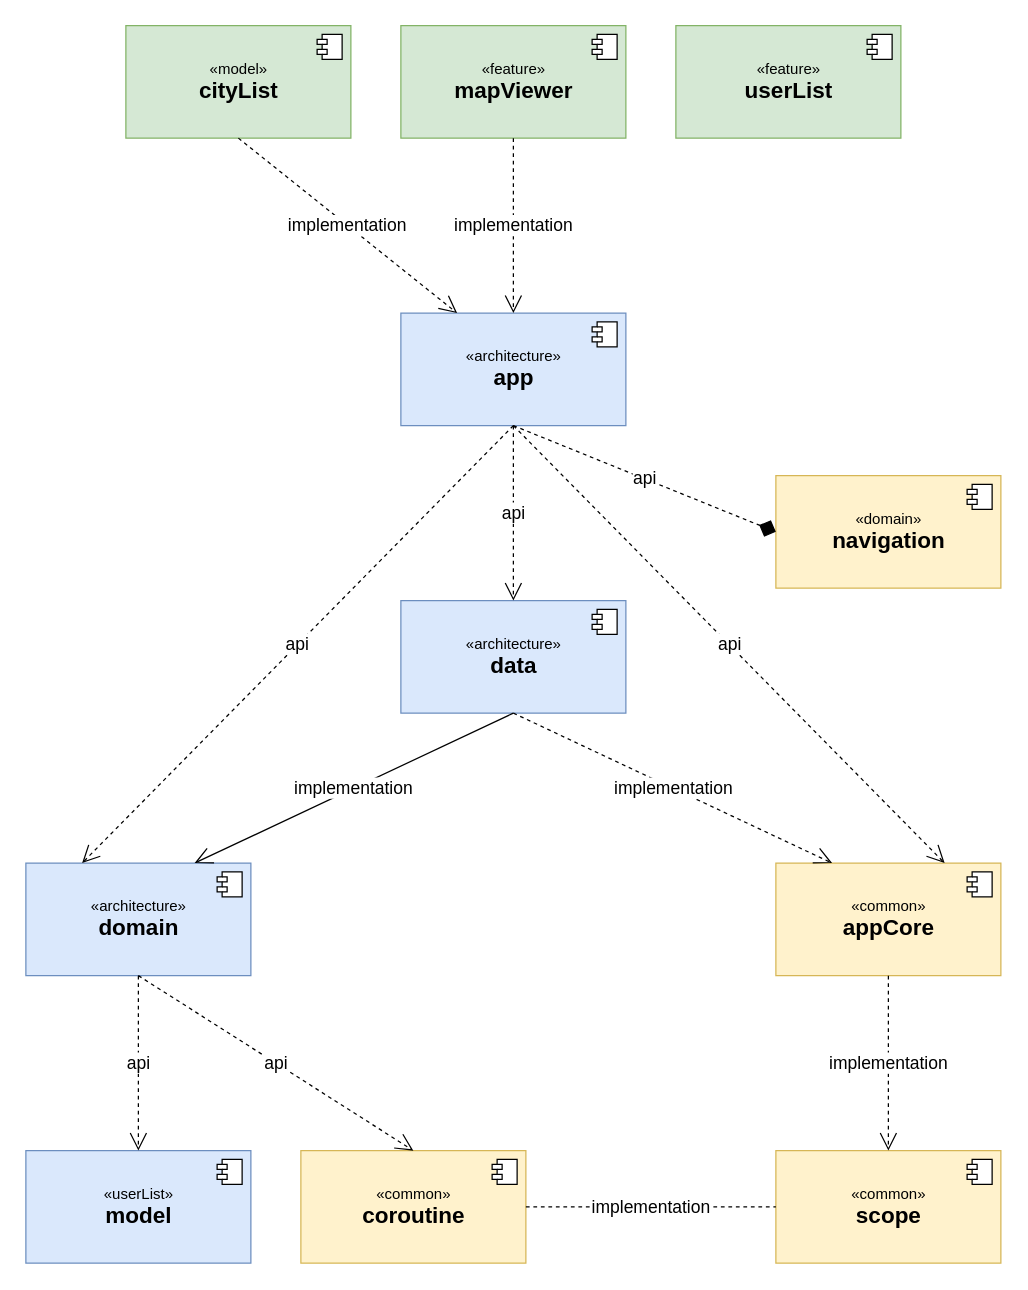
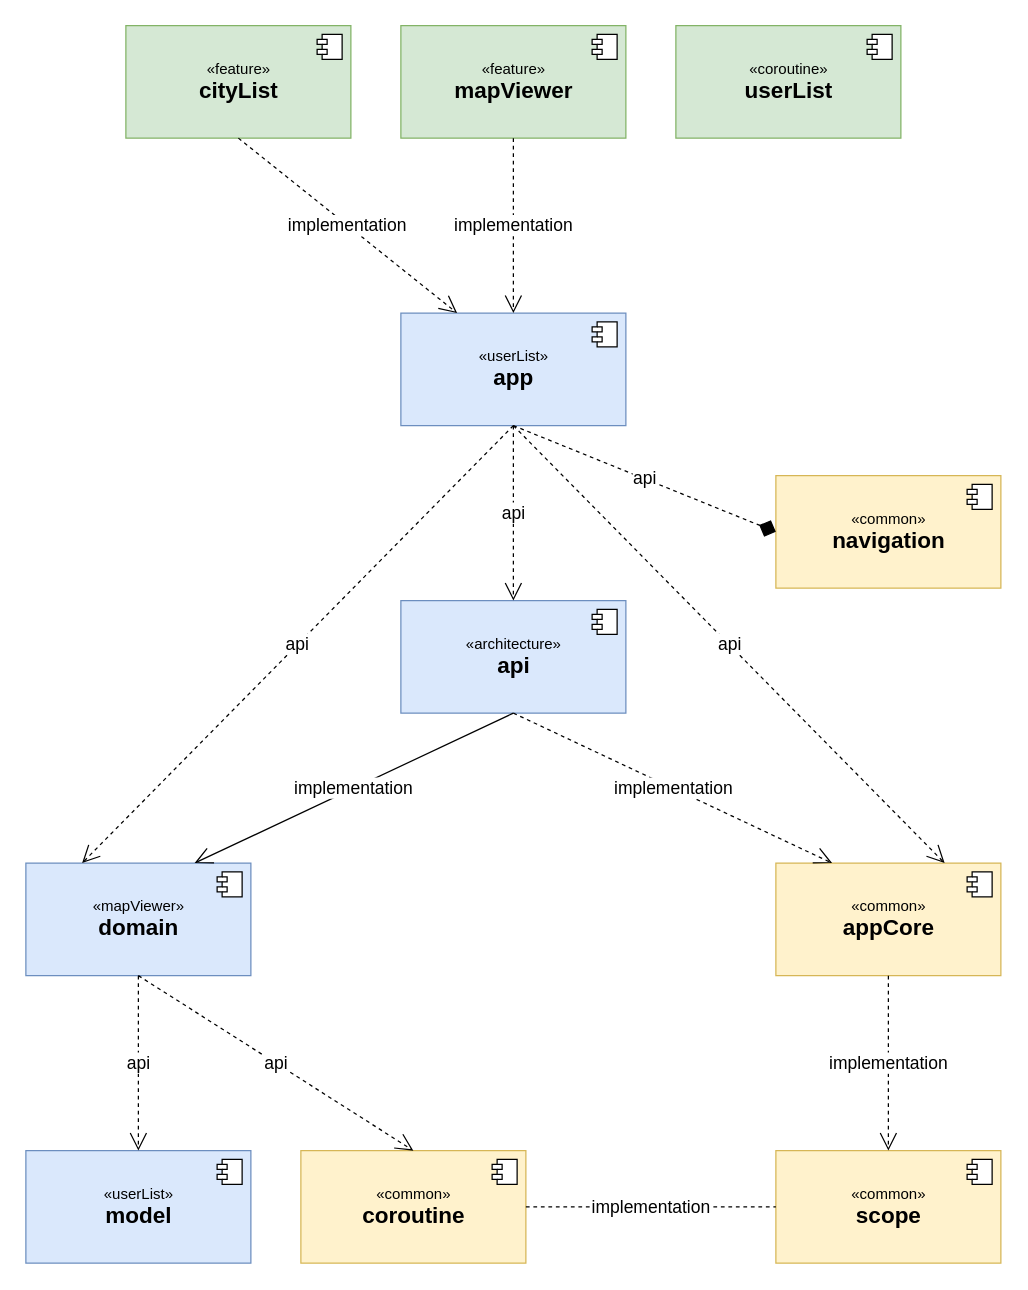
node "«model» cityList": label "«model» cityList" -> "«feature» cityList"
node "«feature» userList": label "«feature» userList" -> "«coroutine» userList"
node "«architecture» app": label "«architecture» app" -> "«userList» app"
node "«domain» navigation": label "«domain» navigation" -> "«common» navigation"
node "«architecture» data": label "«architecture» data" -> "«architecture» api"
node "«architecture» domain": label "«architecture» domain" -> "«mapViewer» domain"
